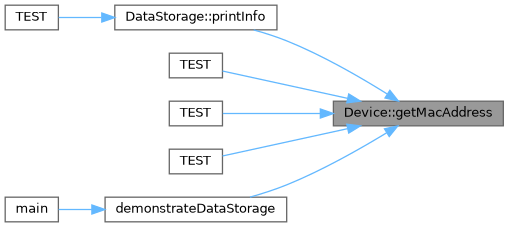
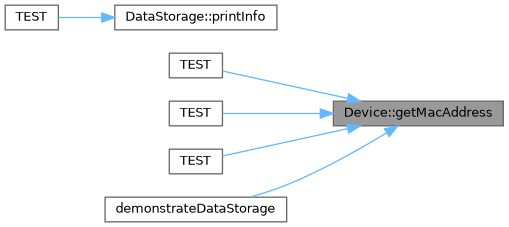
edge "DataStorage::printInfo" -> "Device::getMacAddress": removed
node "main": removed
